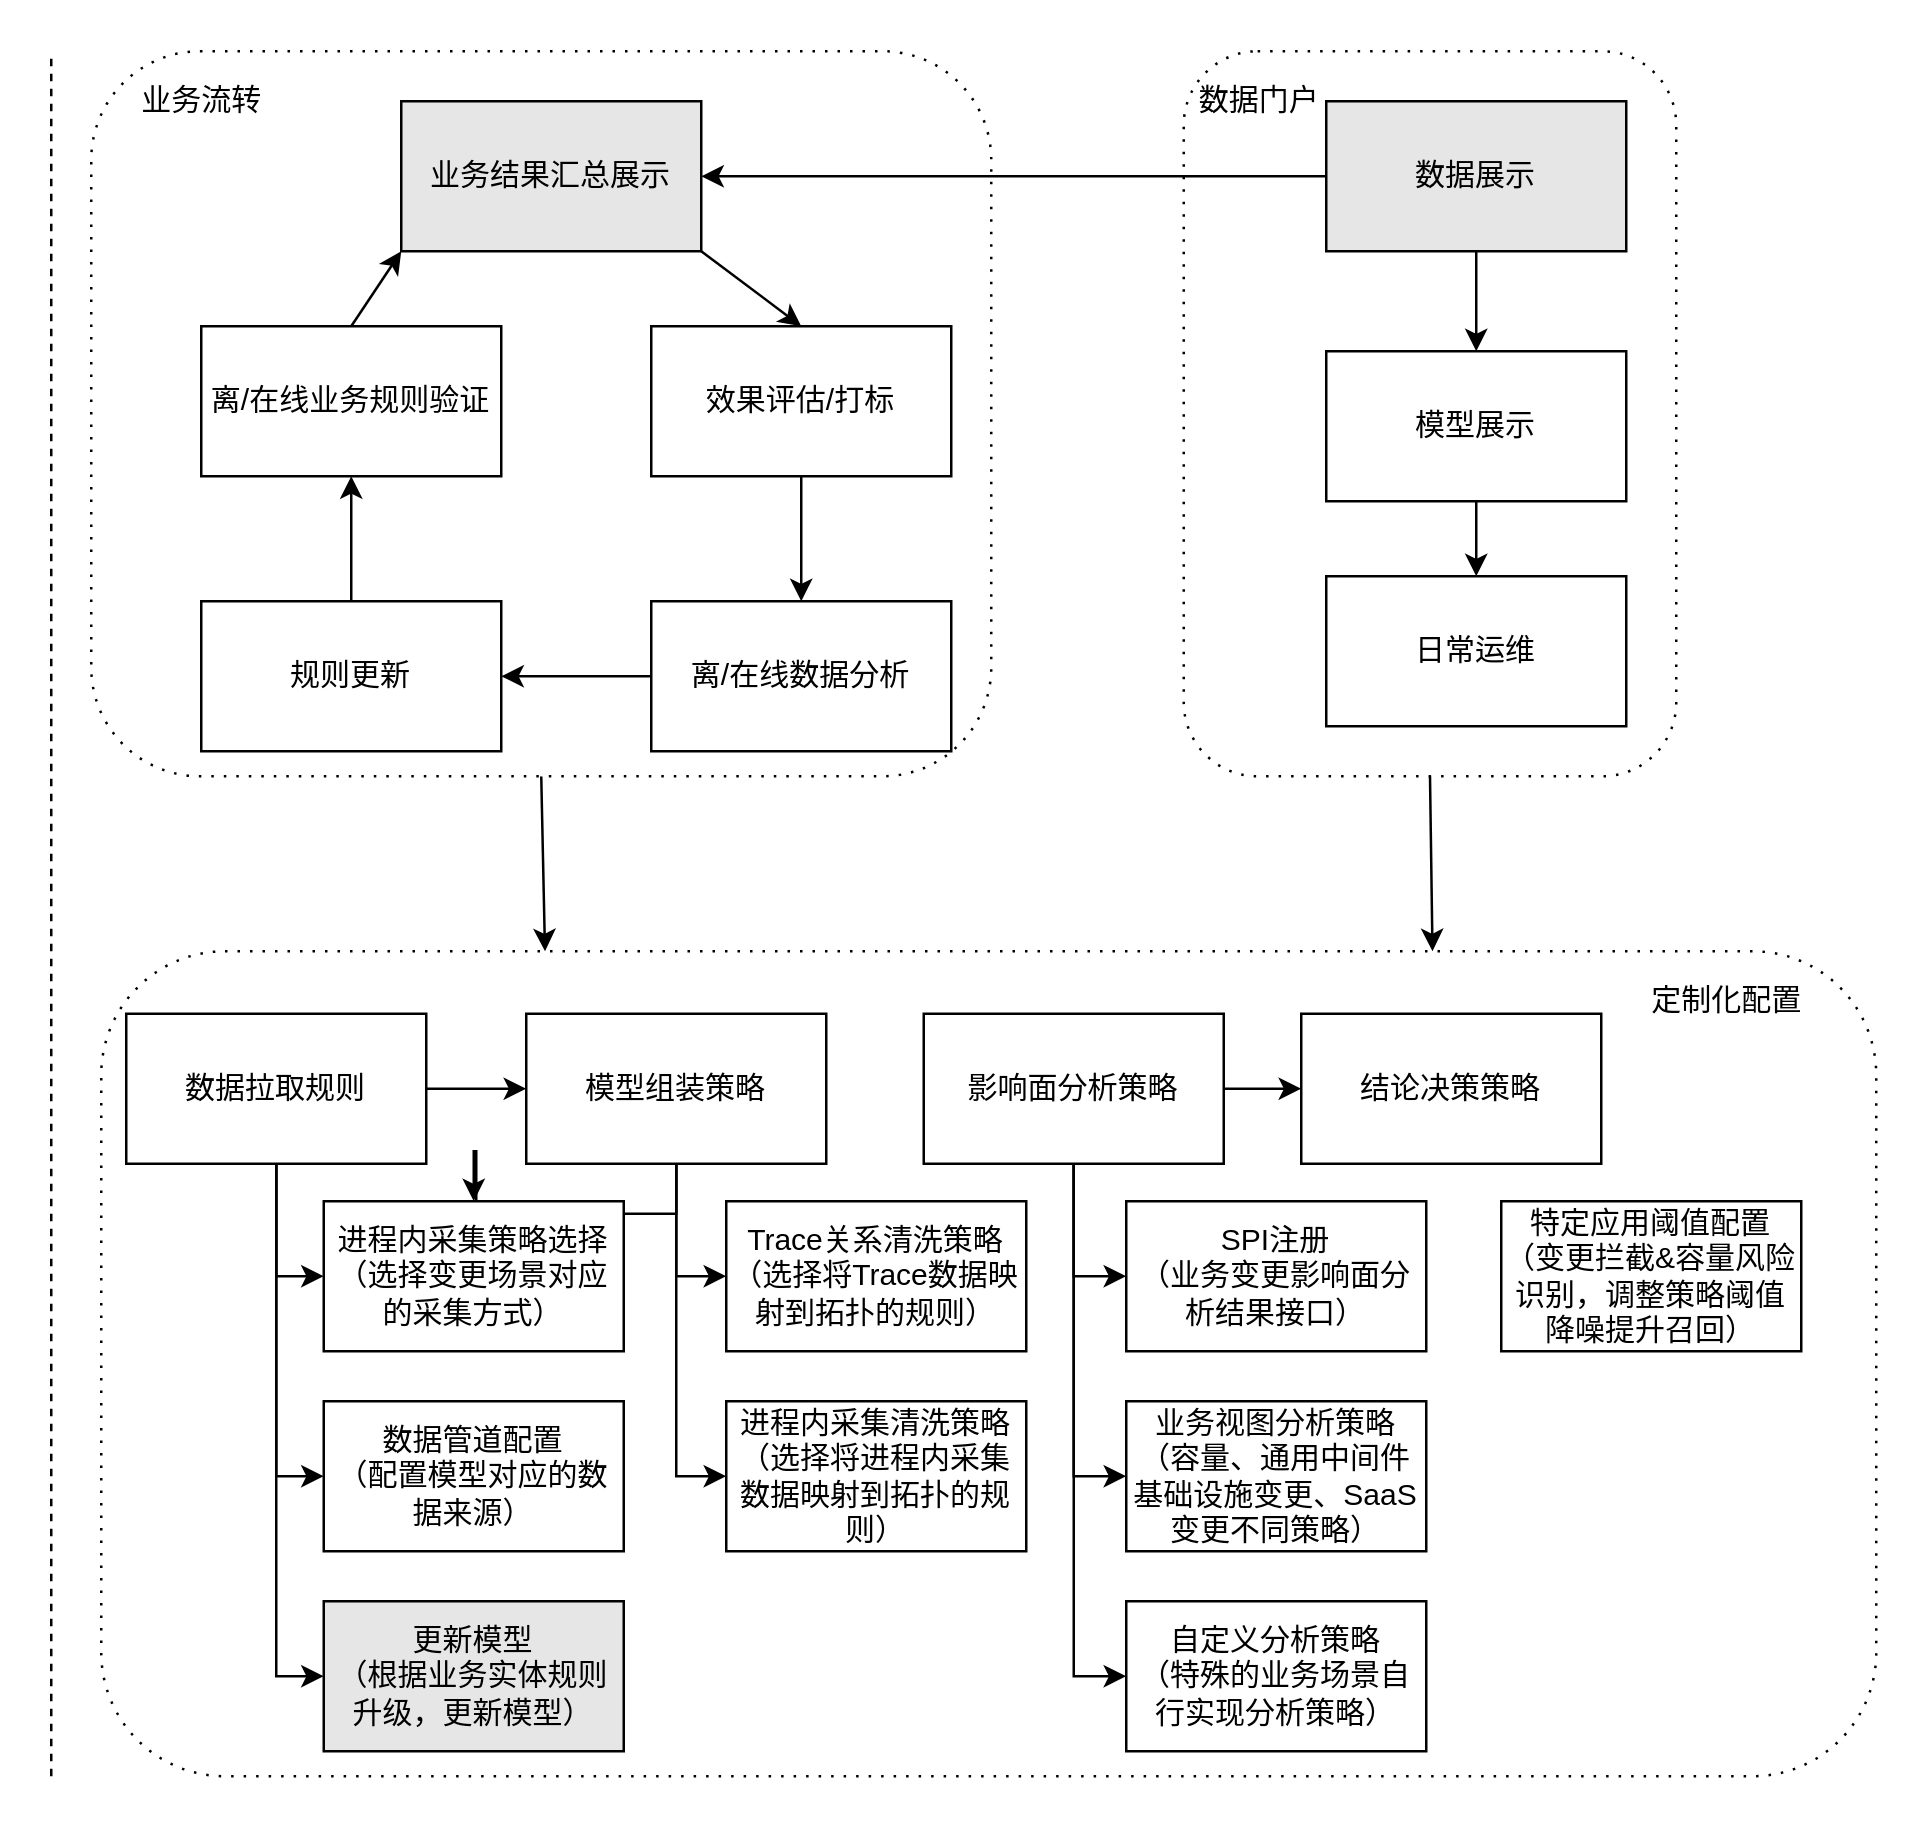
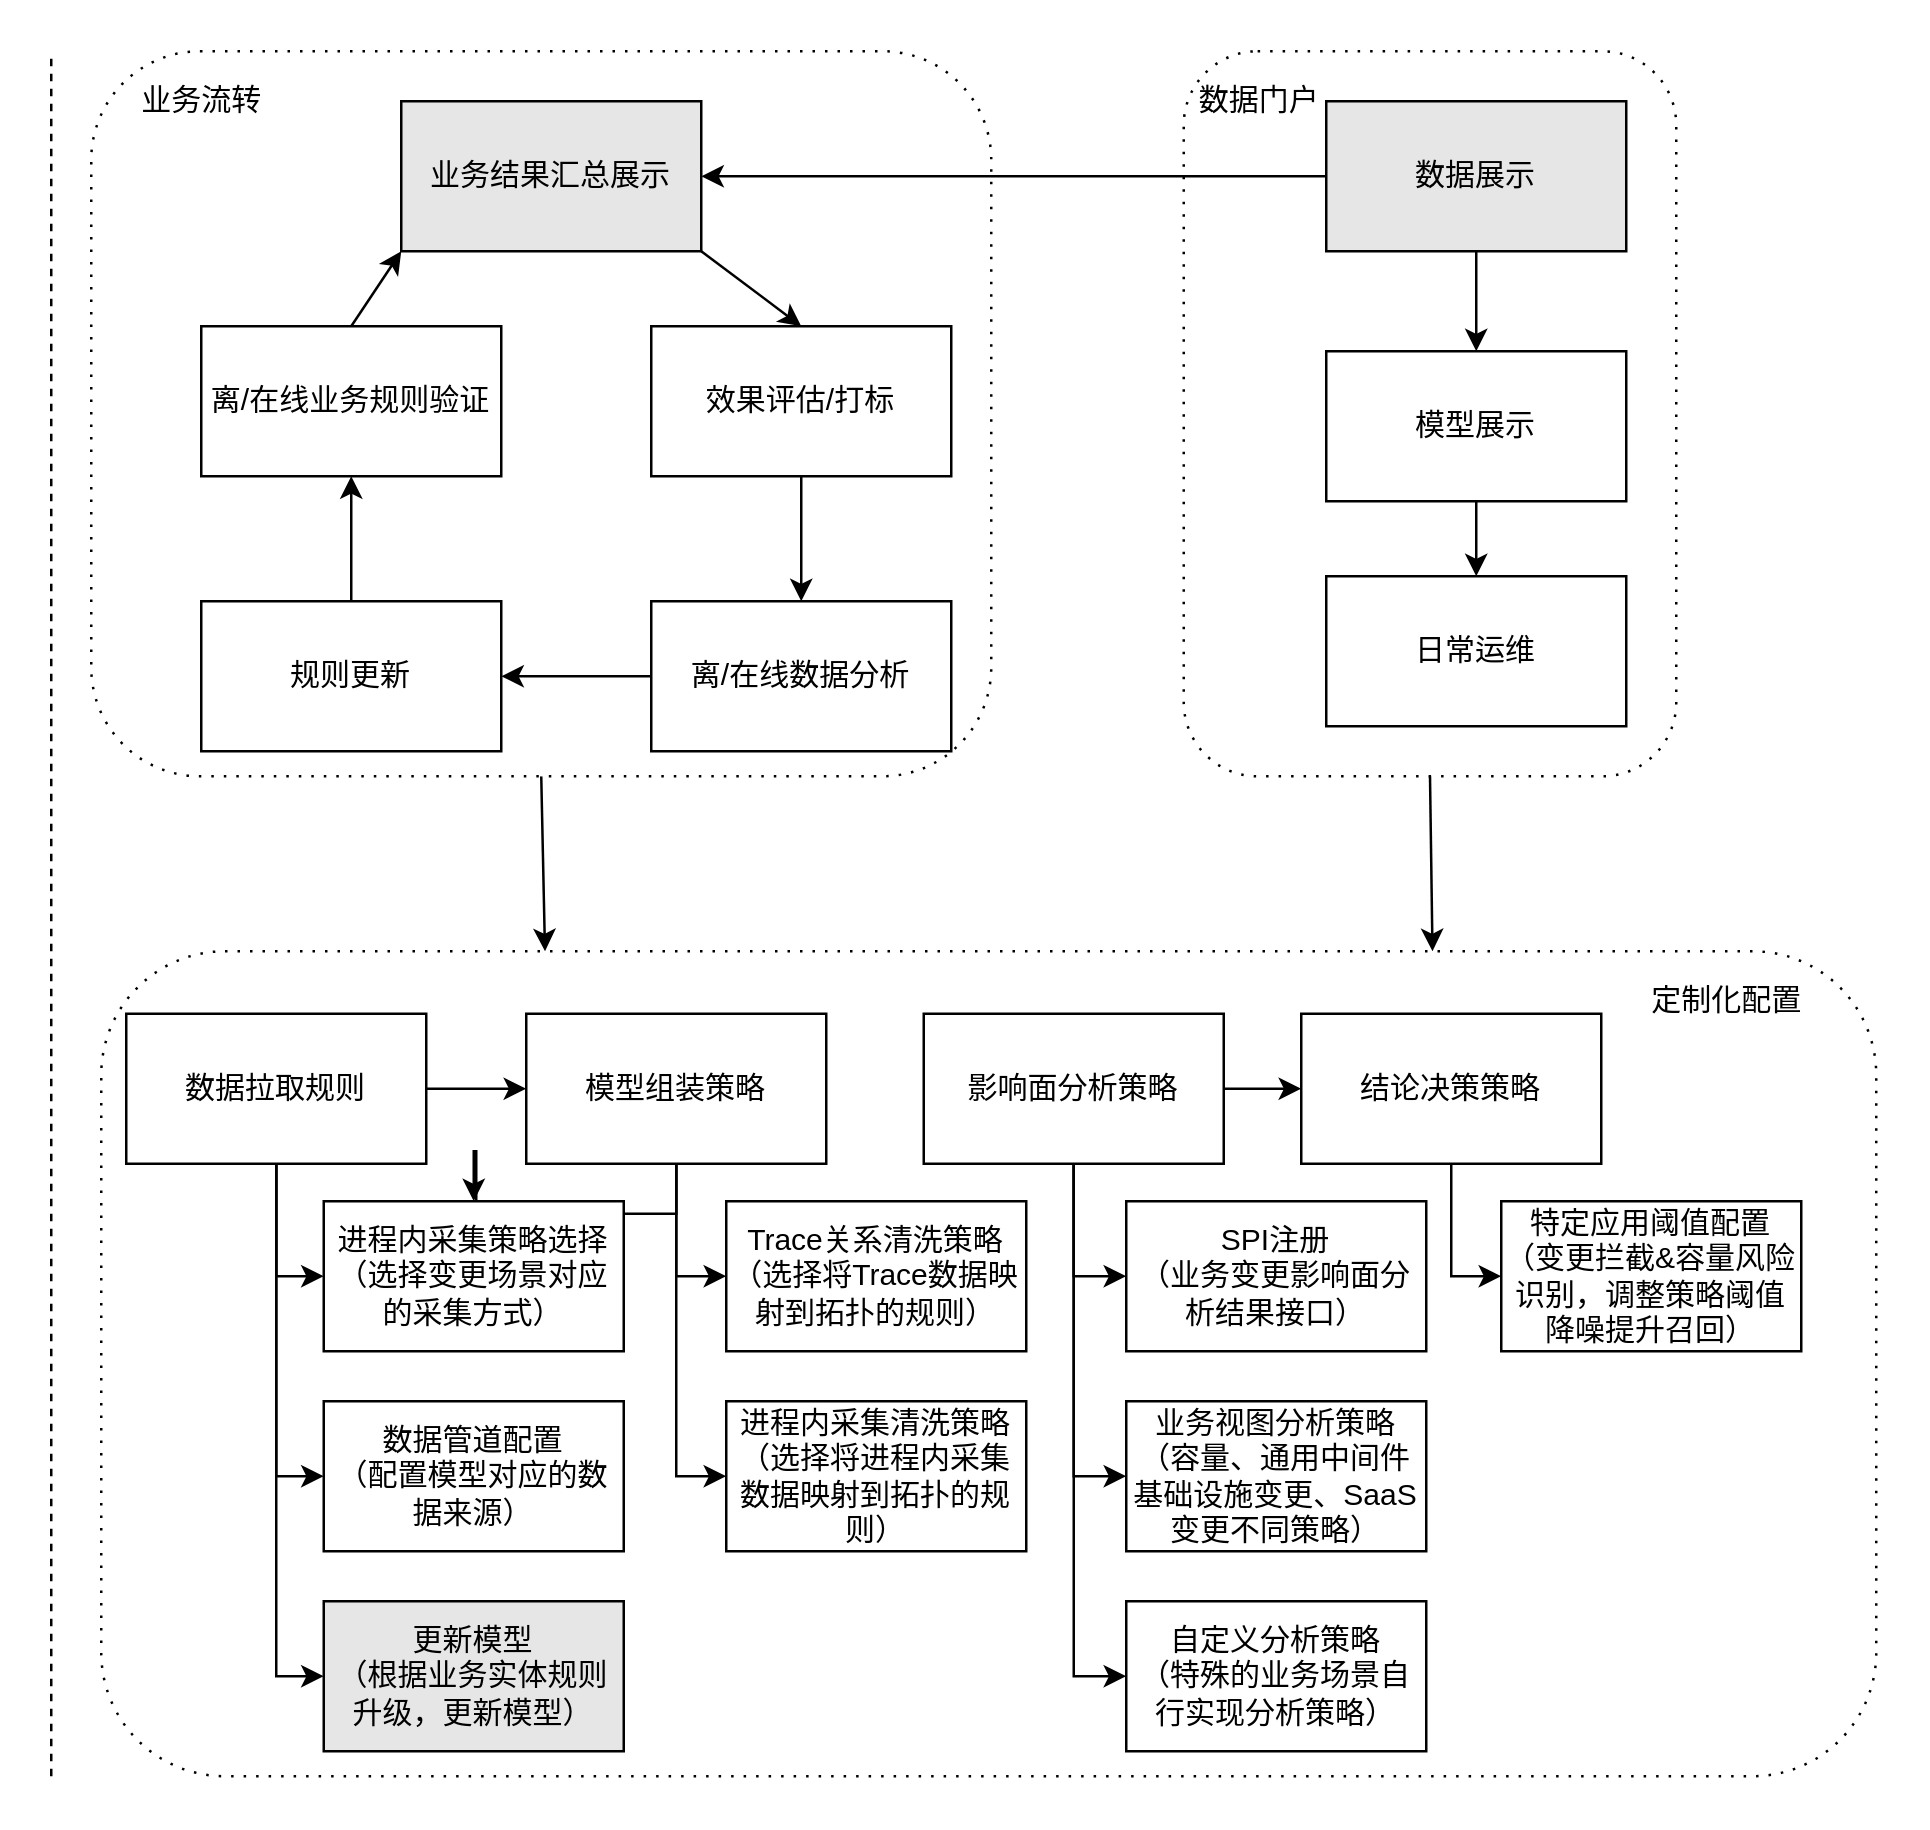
edge "结论决策策略" -> "特定应用阈值配置 （变更拦截&容量风险识别，调整策略阈值降噪提升召回）": added
